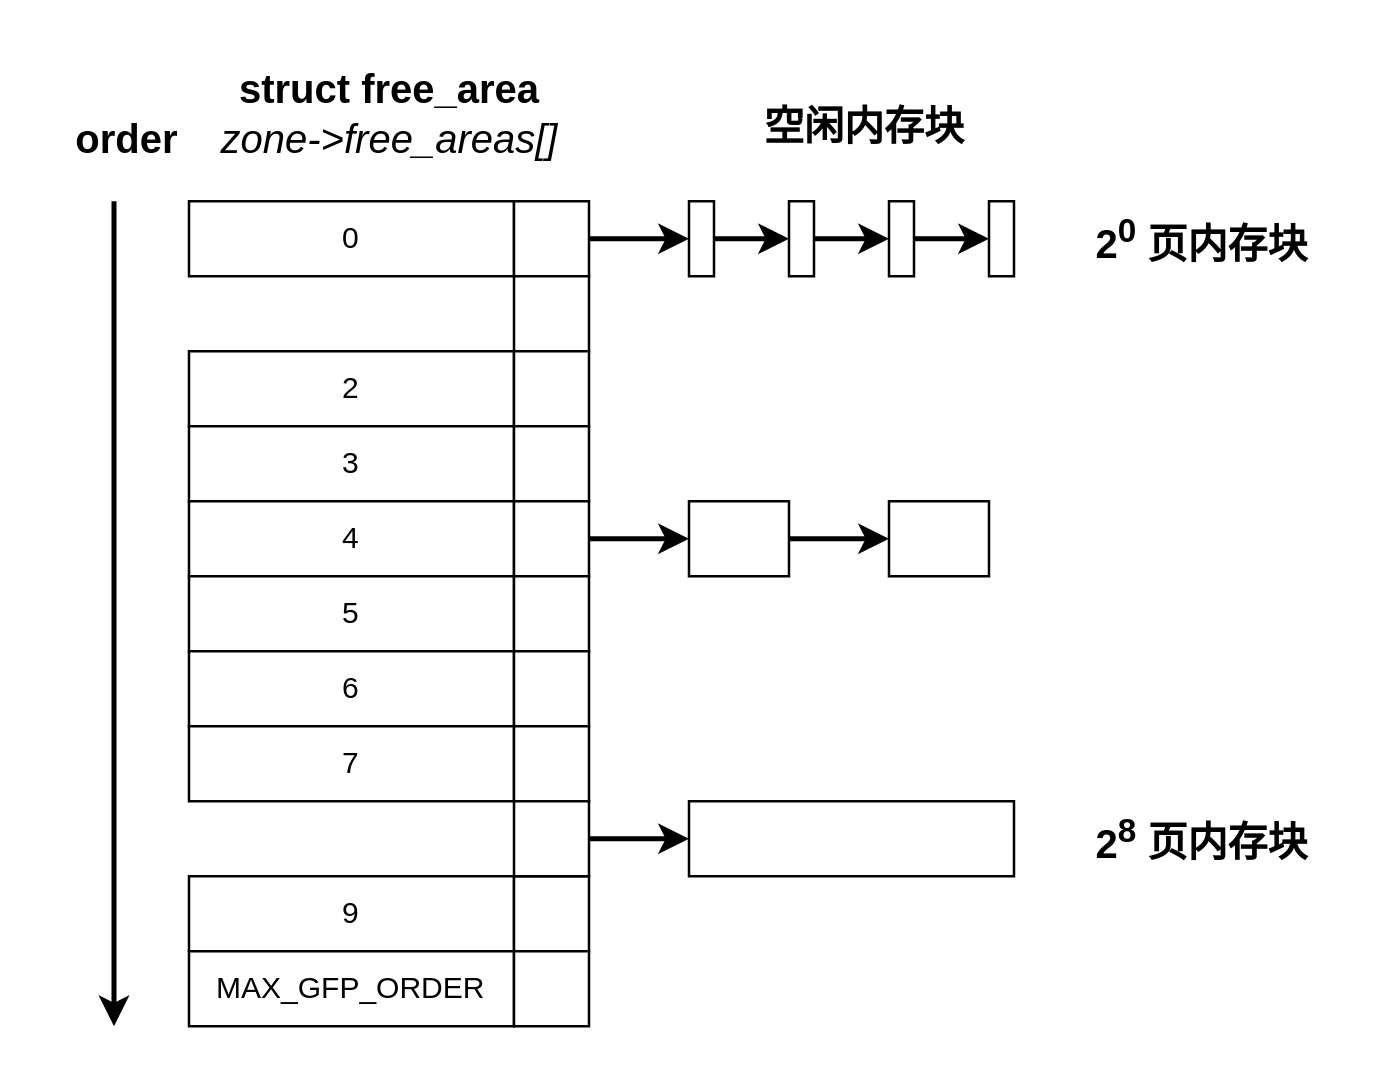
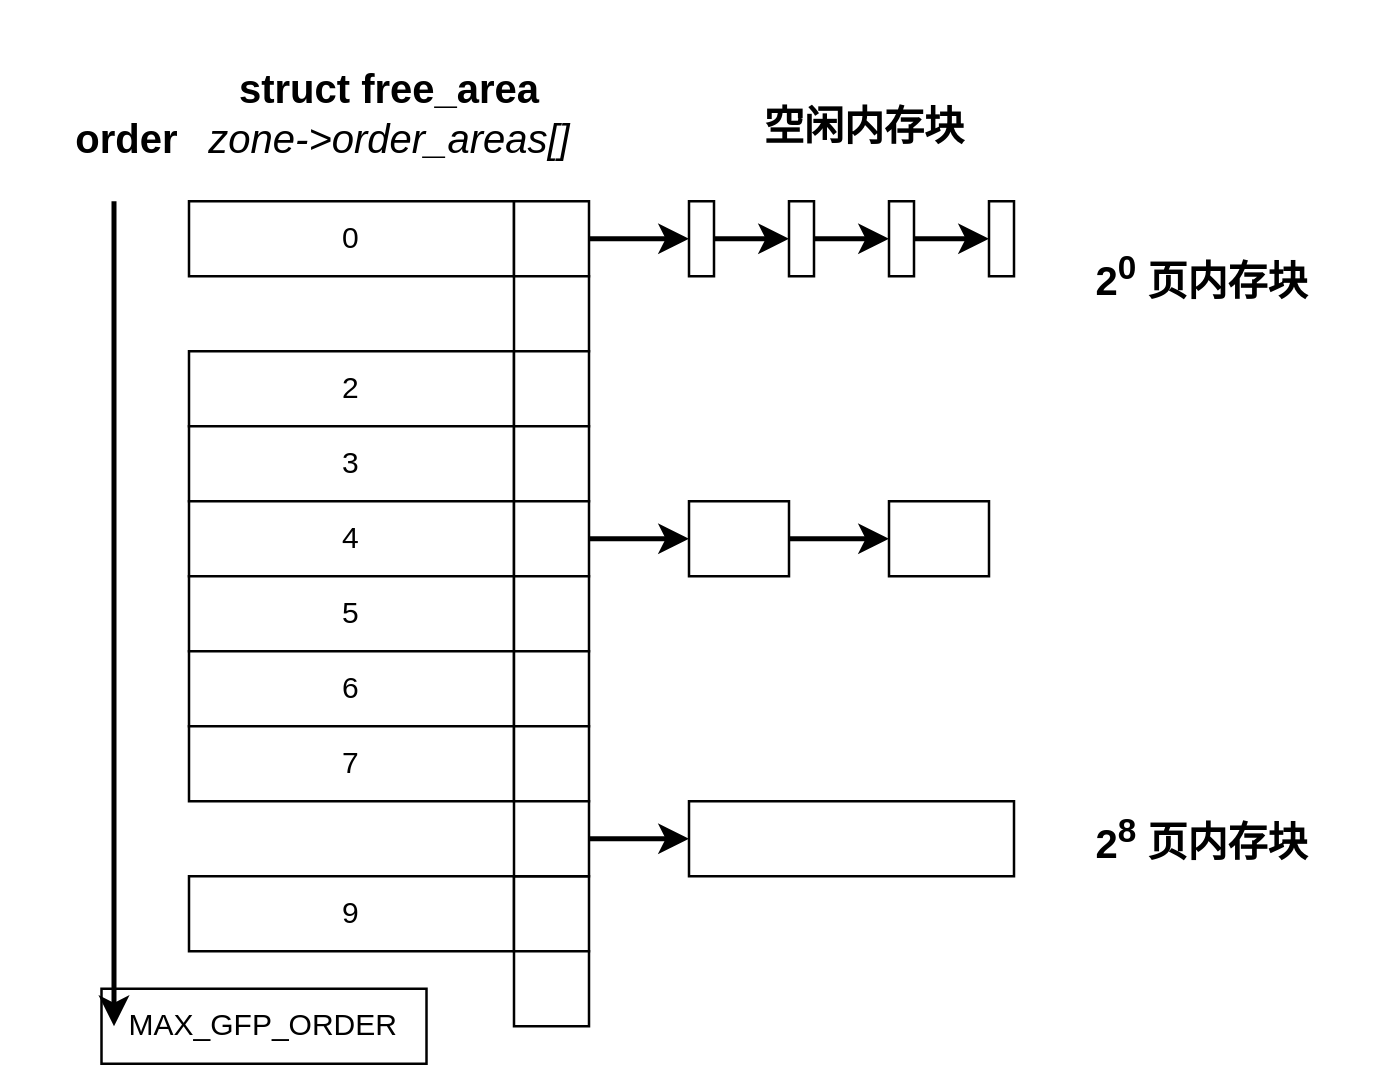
node "struct free_area zone->free_areas[]": label "struct free_area zone->free_areas[]" -> "struct free_area zone->order_areas[]"
node "20 页内存块": moved (1201, 239) -> (1201, 276)
node "MAX_GFP_ORDER": moved (351, 989) -> (264, 1026)
